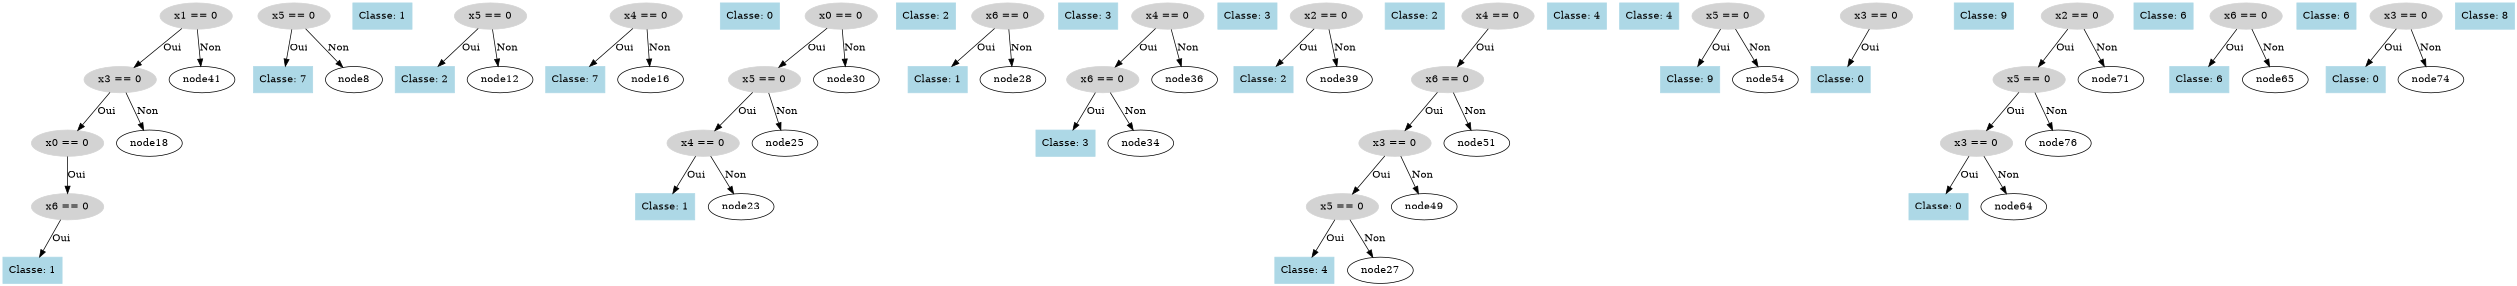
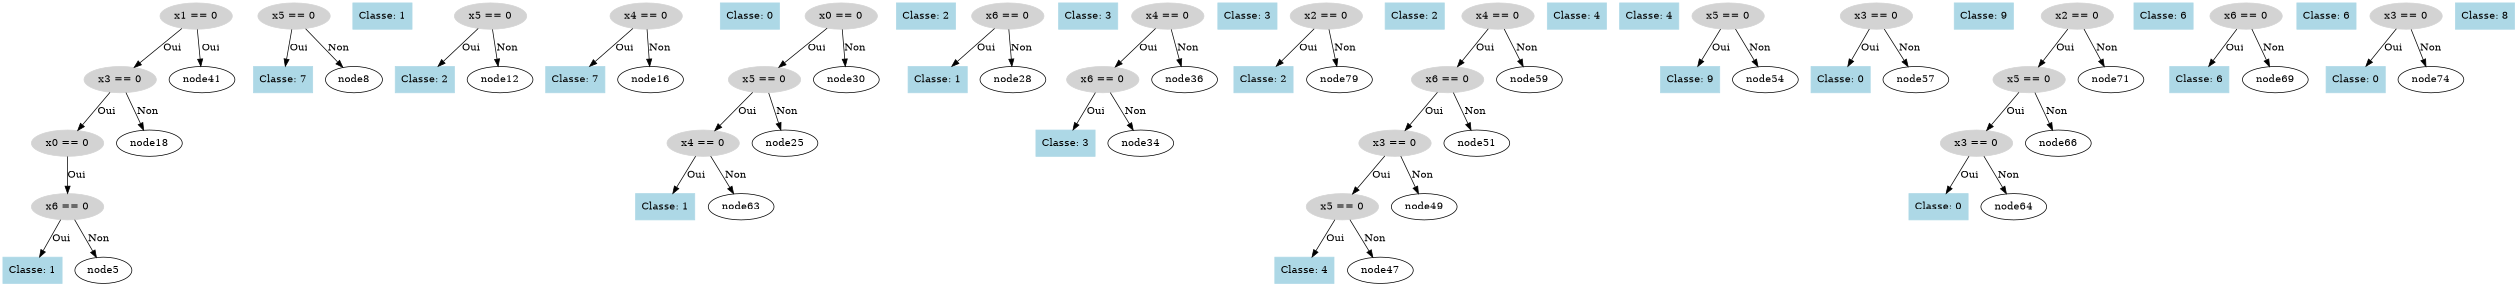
edge "x1 == 0" -> "node41": label "Non" -> "Oui"
node "node39": label "node39" -> "node79"
node "node59": added
node "node57": added
node "node65": label "node65" -> "node69"
node "node76": label "node76" -> "node66"
node "node23": label "node23" -> "node63"
node "node5": added
node "node27": label "node27" -> "node47"
